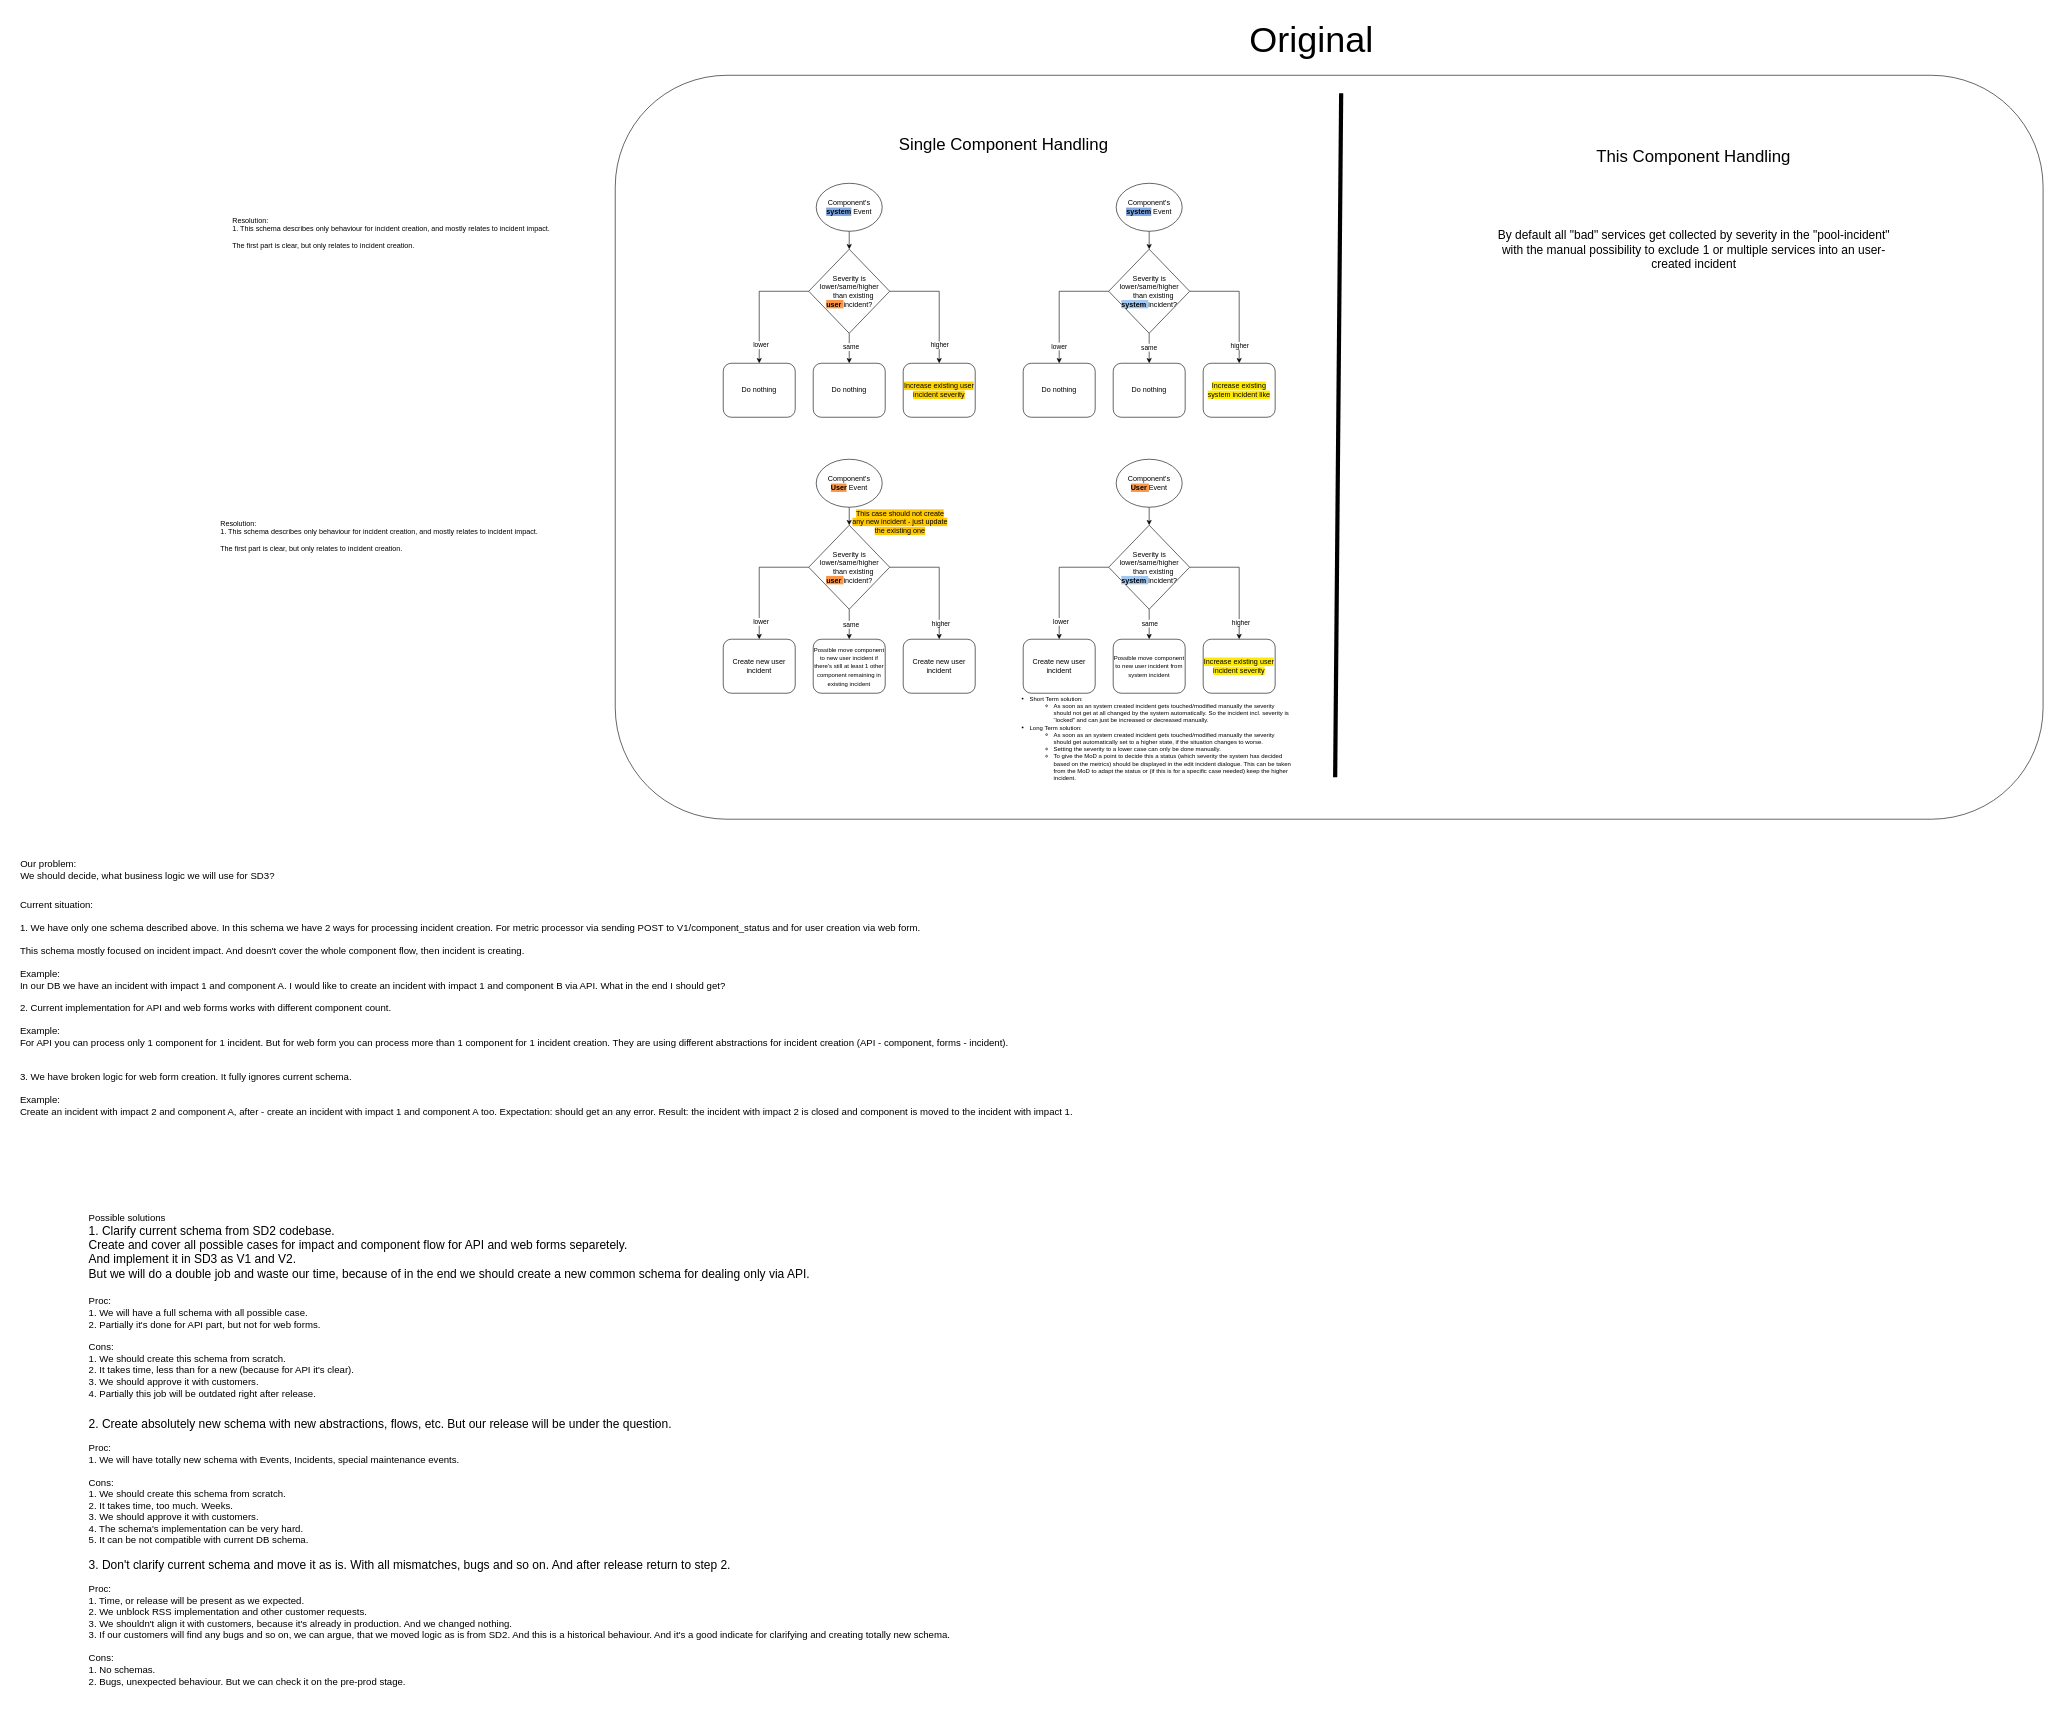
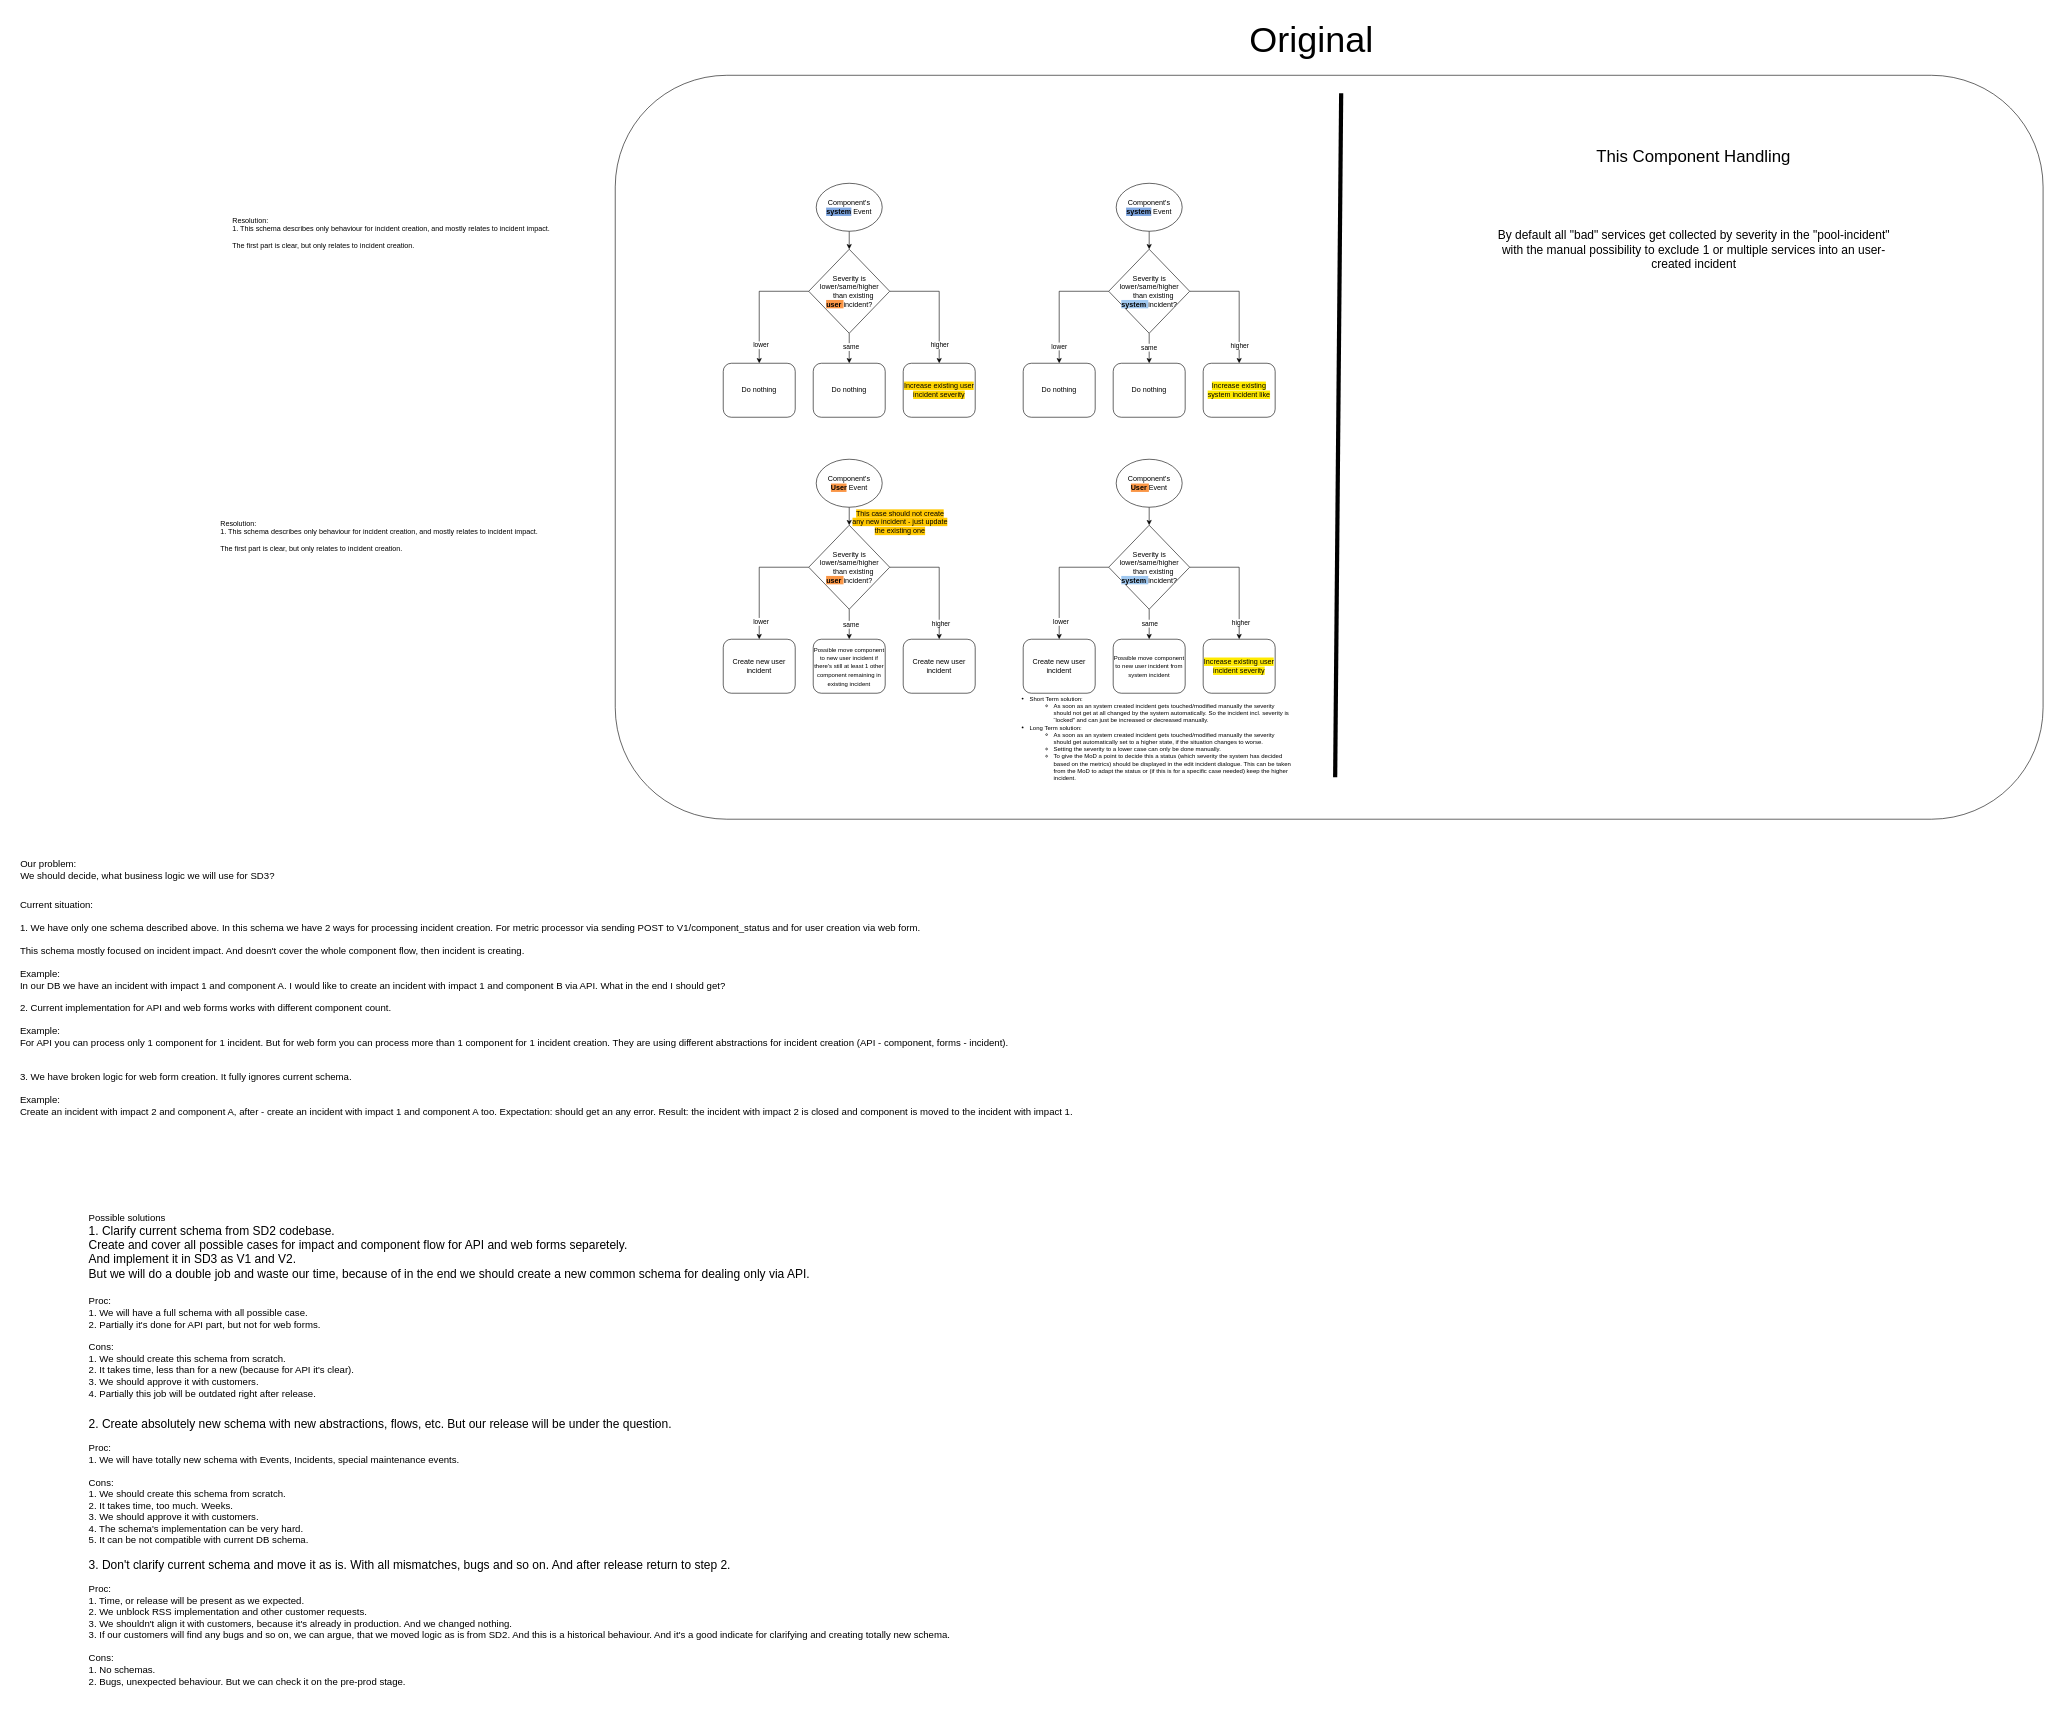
node "Single Component Handling": removed
